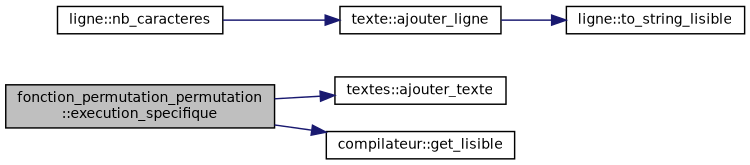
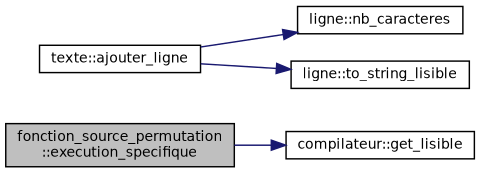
edge "ligne::nb_caracteres" -> "texte::ajouter_ligne": reversed
node "textes::ajouter_texte": removed
node "fonction_permutation_permutation ::execution_specifique": label "fonction_permutation_permutation ::execution_specifique" -> "fonction_source_permutation ::execution_specifique"
